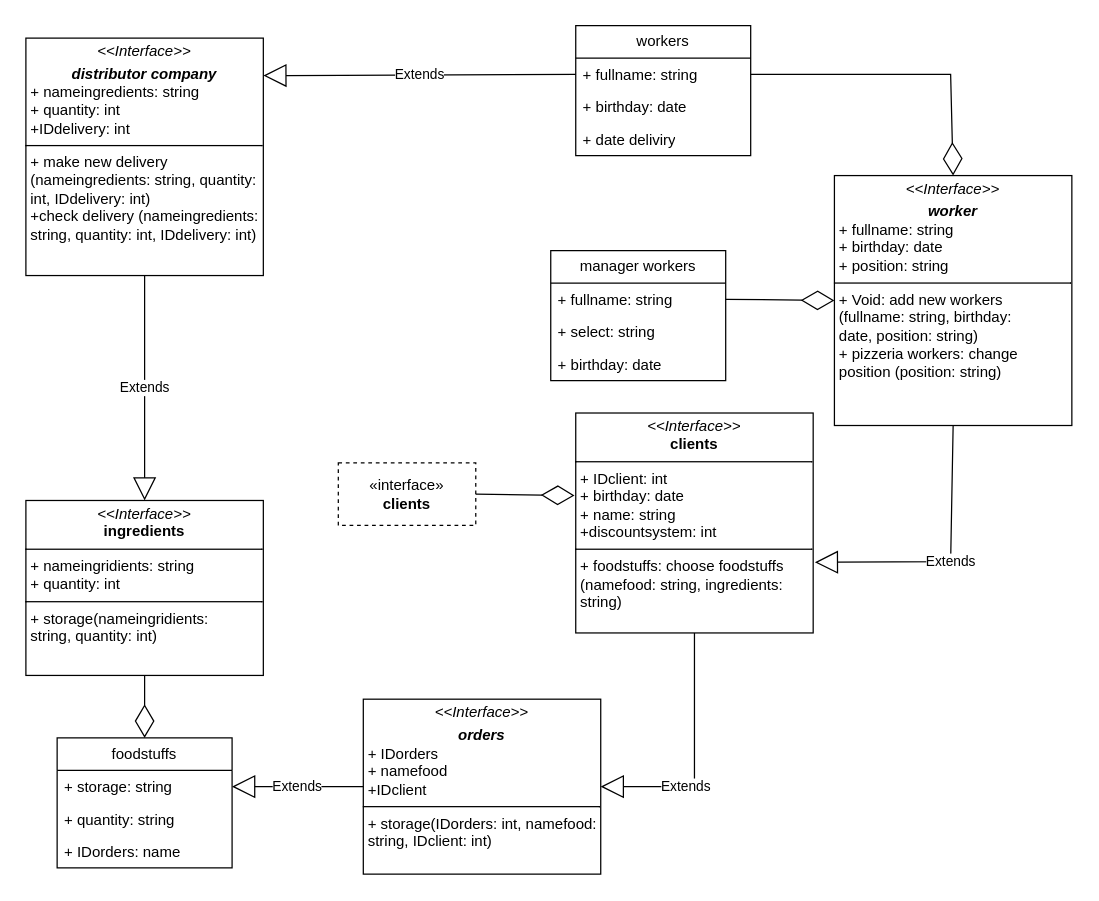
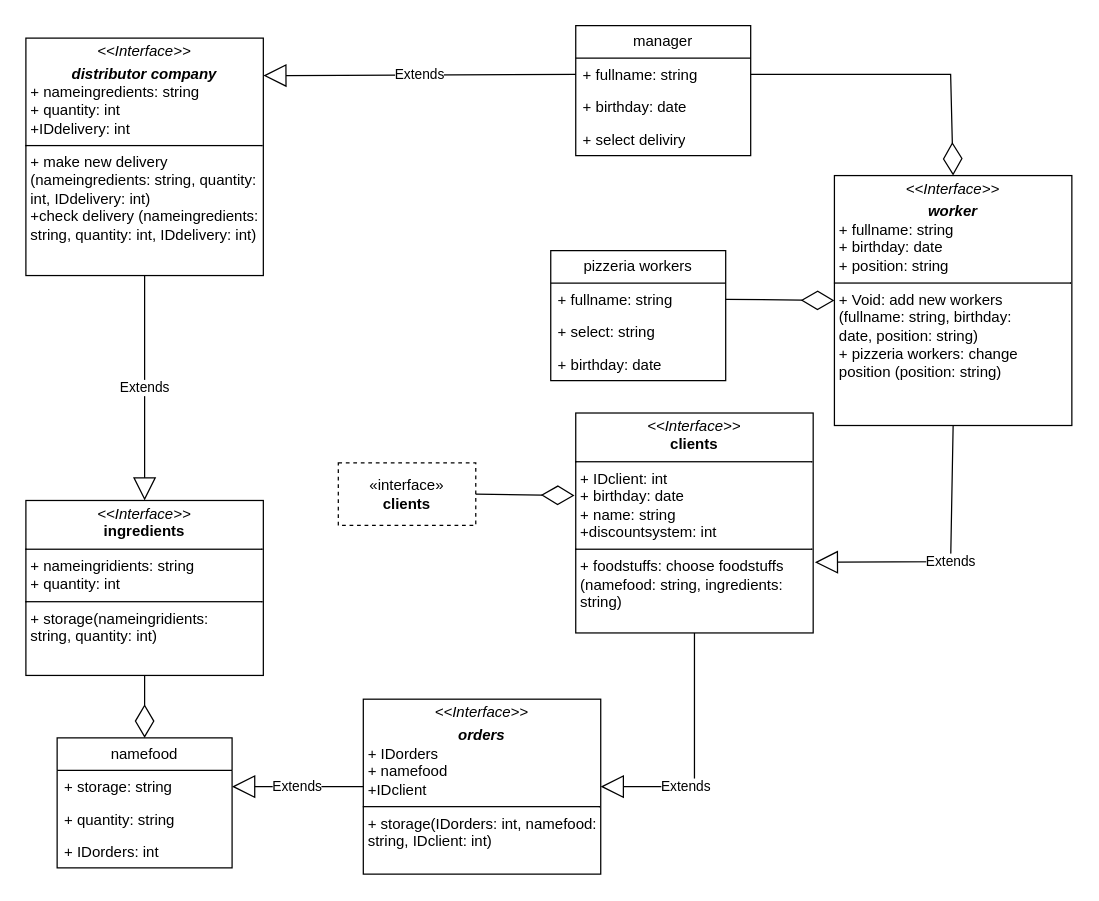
node "workers": label "workers" -> "manager"
node "+ date deliviry": label "+ date deliviry" -> "+ select deliviry"
node "manager workers": label "manager workers" -> "pizzeria workers"
node "foodstuffs": label "foodstuffs" -> "namefood"
node "+ IDorders: name": label "+ IDorders: name" -> "+ IDorders: int"
